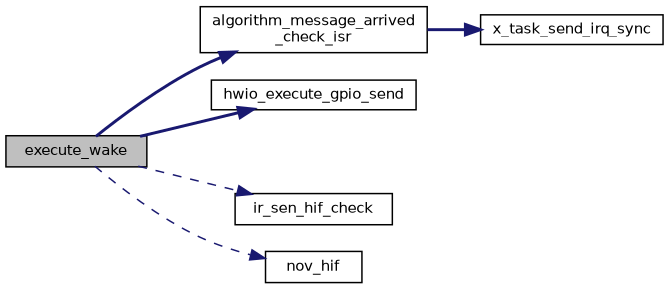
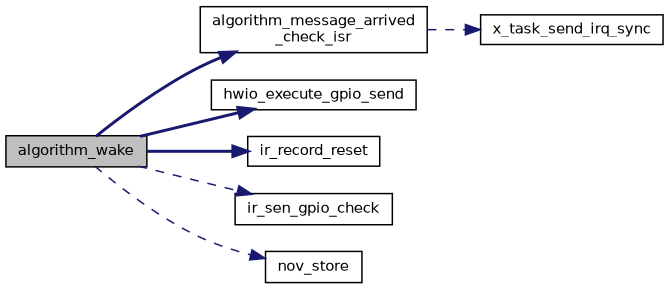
edge "algorithm_message_arrived _check_isr" -> "x_task_send_irq_sync": style bold -> dashed
node "execute_wake": label "execute_wake" -> "algorithm_wake"
node "ir_record_reset": added
node "ir_sen_hif_check": label "ir_sen_hif_check" -> "ir_sen_gpio_check"
node "nov_hif": label "nov_hif" -> "nov_store"
